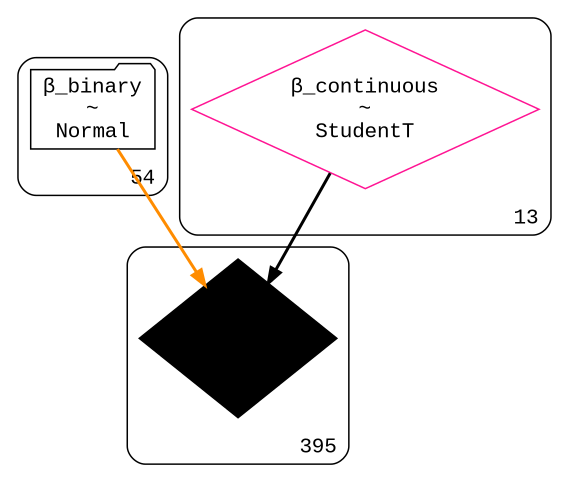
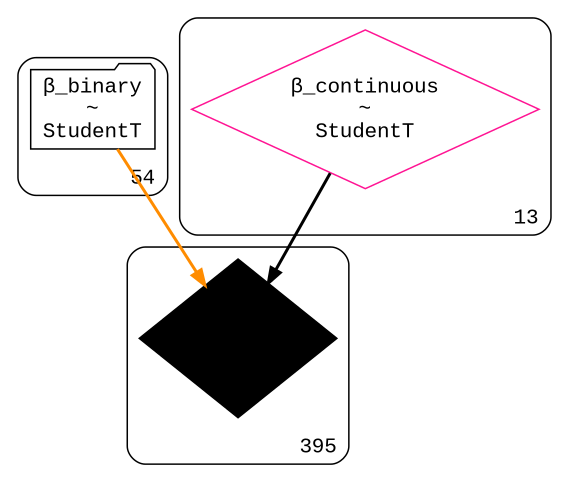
node "β_binary ~ Normal": label "β_binary ~ Normal" -> "β_binary ~ StudentT"
